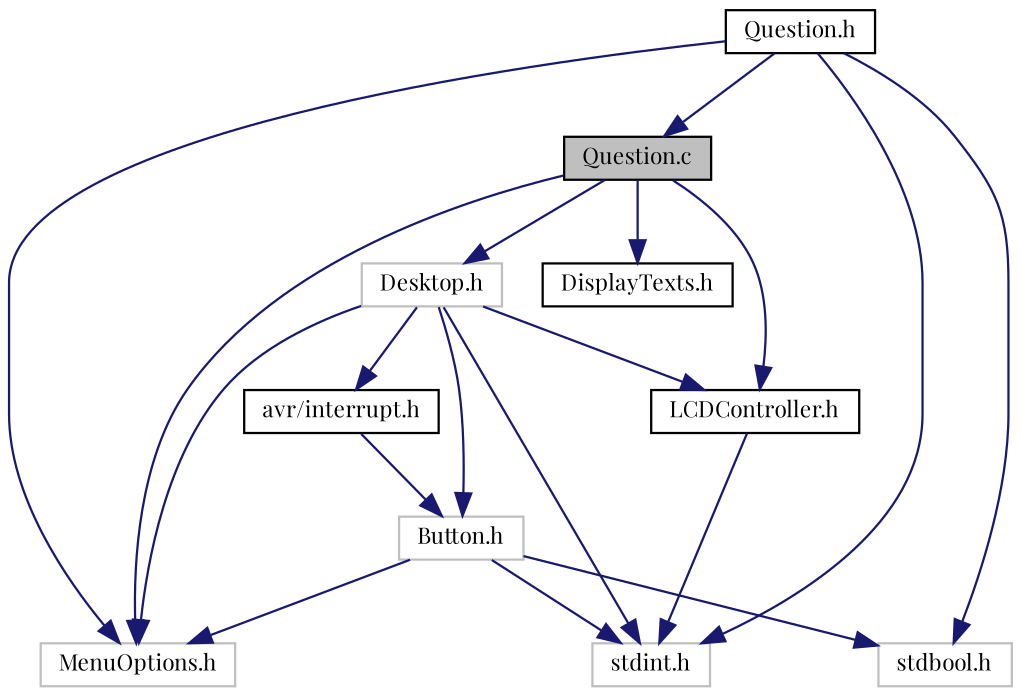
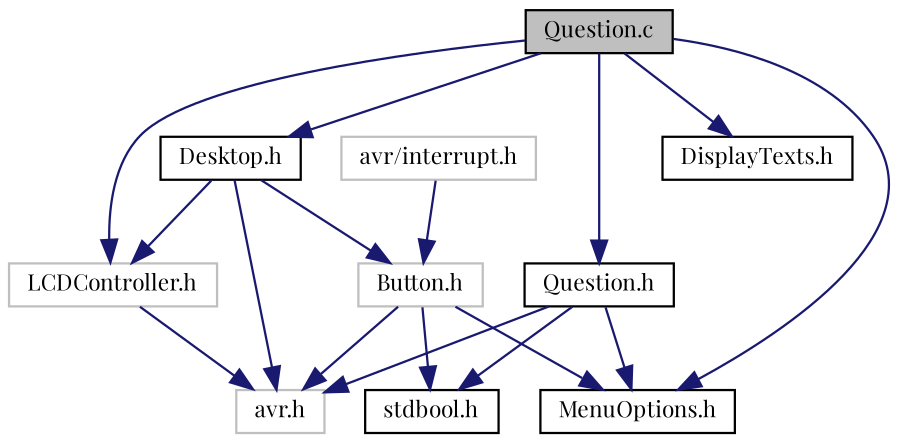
edge "Question.h" -> "Question.c": reversed
node "Desktop.h": color grey75 -> black
edge "Desktop.h" -> "avr/interrupt.h": removed
node "avr/interrupt.h": color black -> grey75
node "LCDController.h": color black -> grey75
edge "Desktop.h" -> "MenuOptions.h": removed
node "MenuOptions.h": color grey75 -> black
node "stdint.h": label "stdint.h" -> "avr.h"
node "stdbool.h": color grey75 -> black
